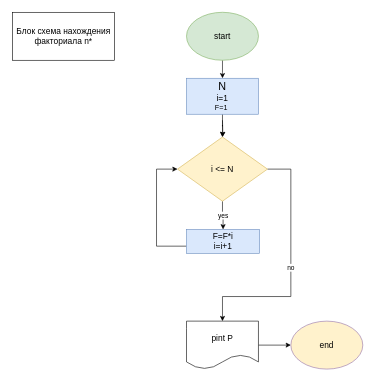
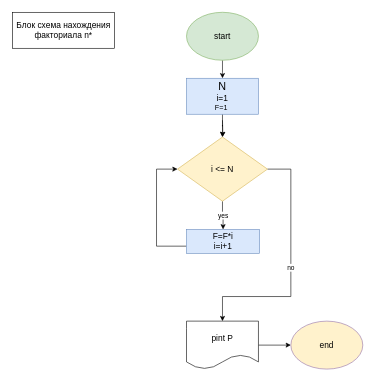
node "Блок схема нахождения факториала n*": size 102x48 -> 102x36
